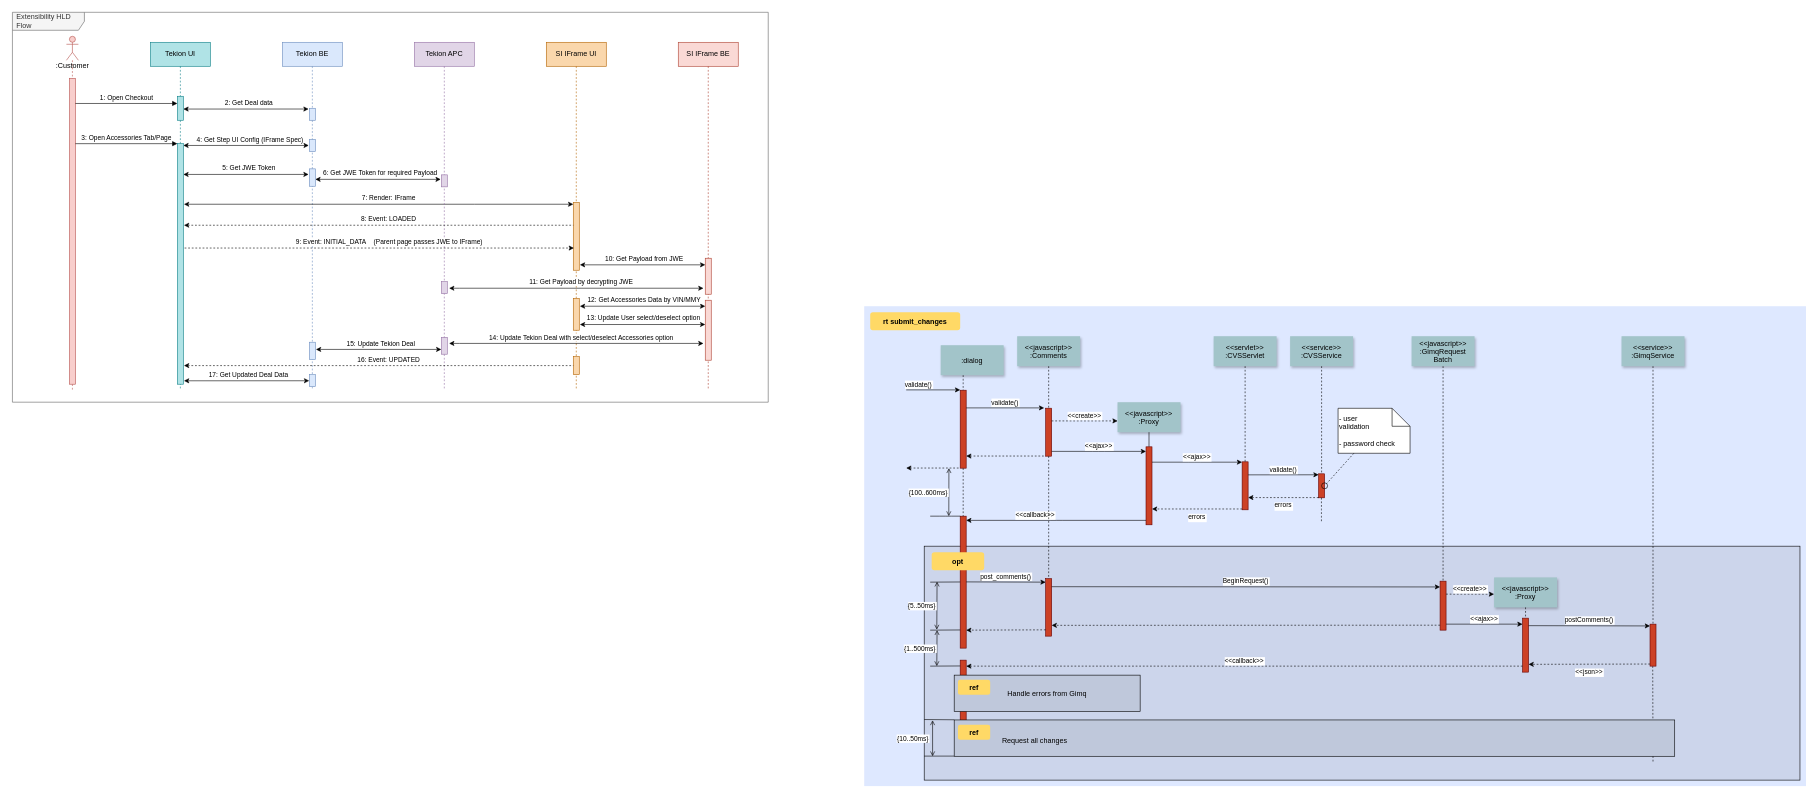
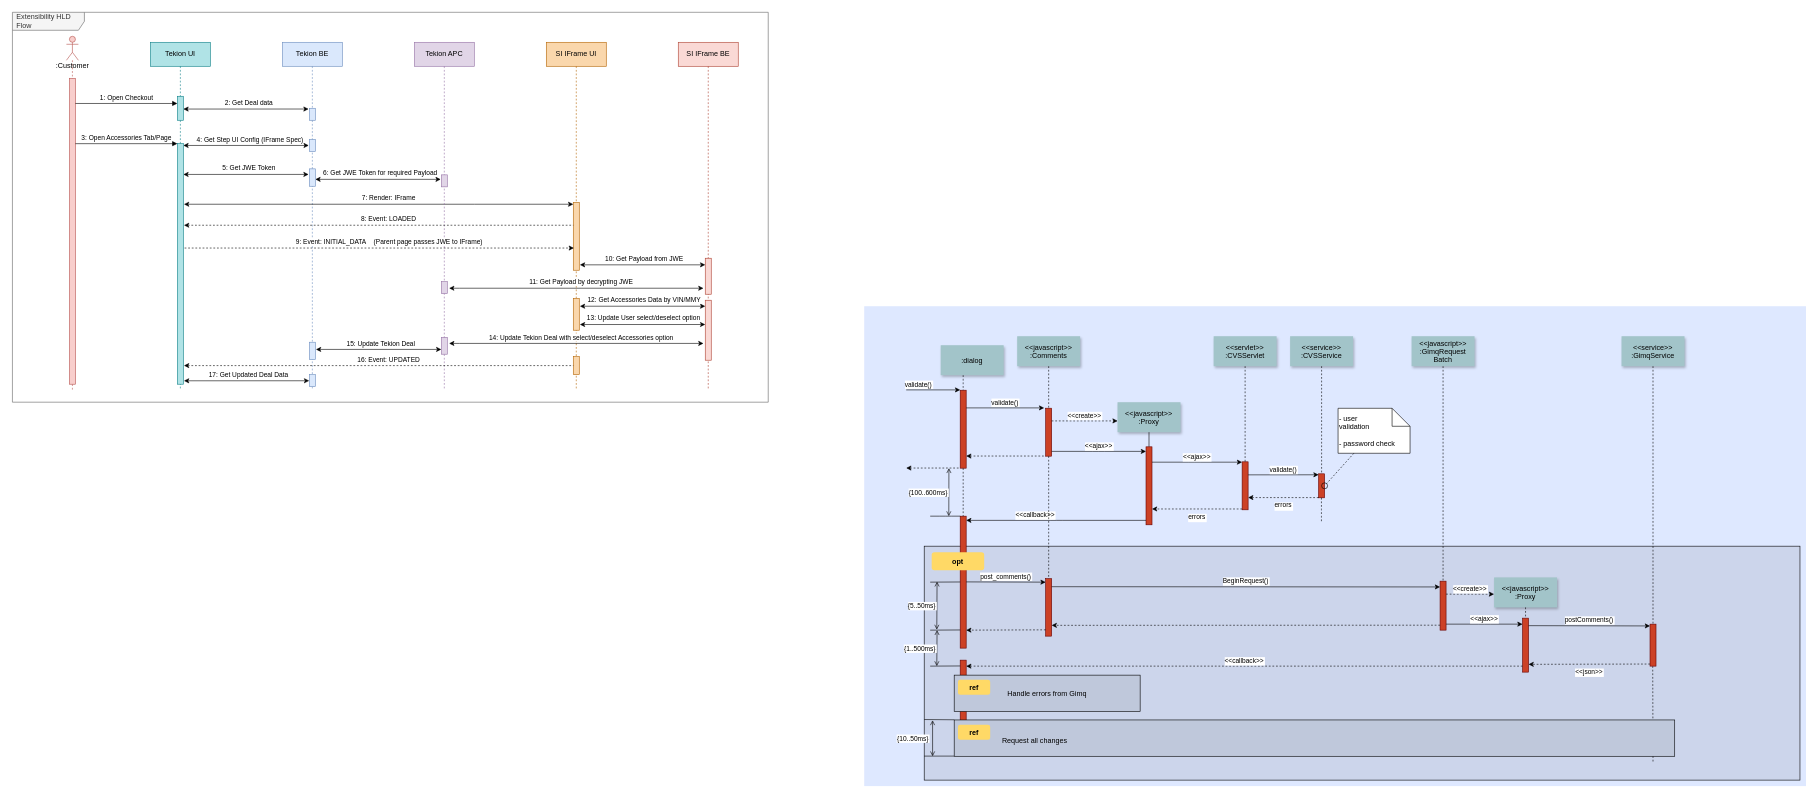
node "rt submit_changes": removed
